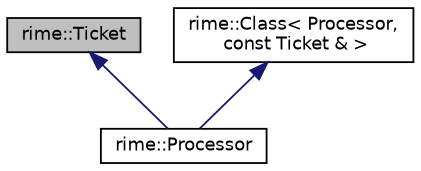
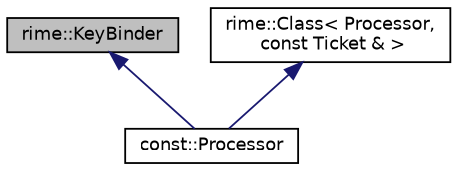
node "rime::Ticket": label "rime::Ticket" -> "rime::KeyBinder"
node "rime::Processor": label "rime::Processor" -> "const::Processor"
